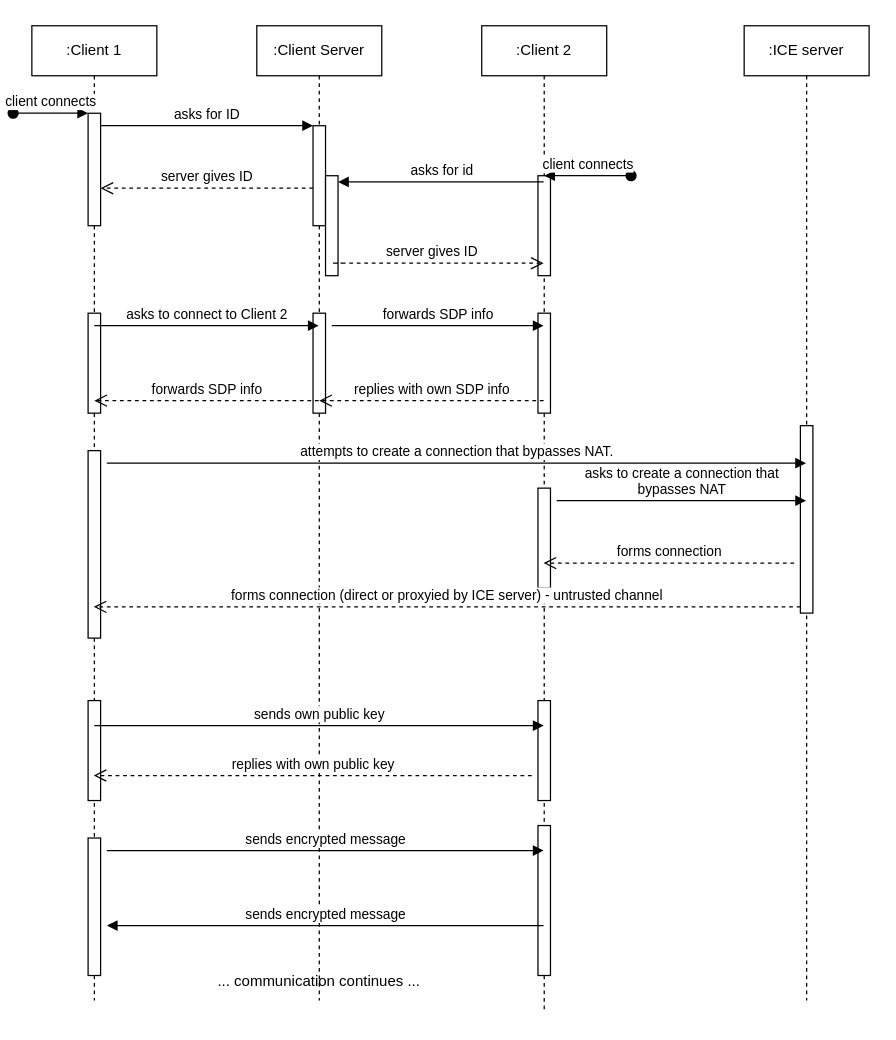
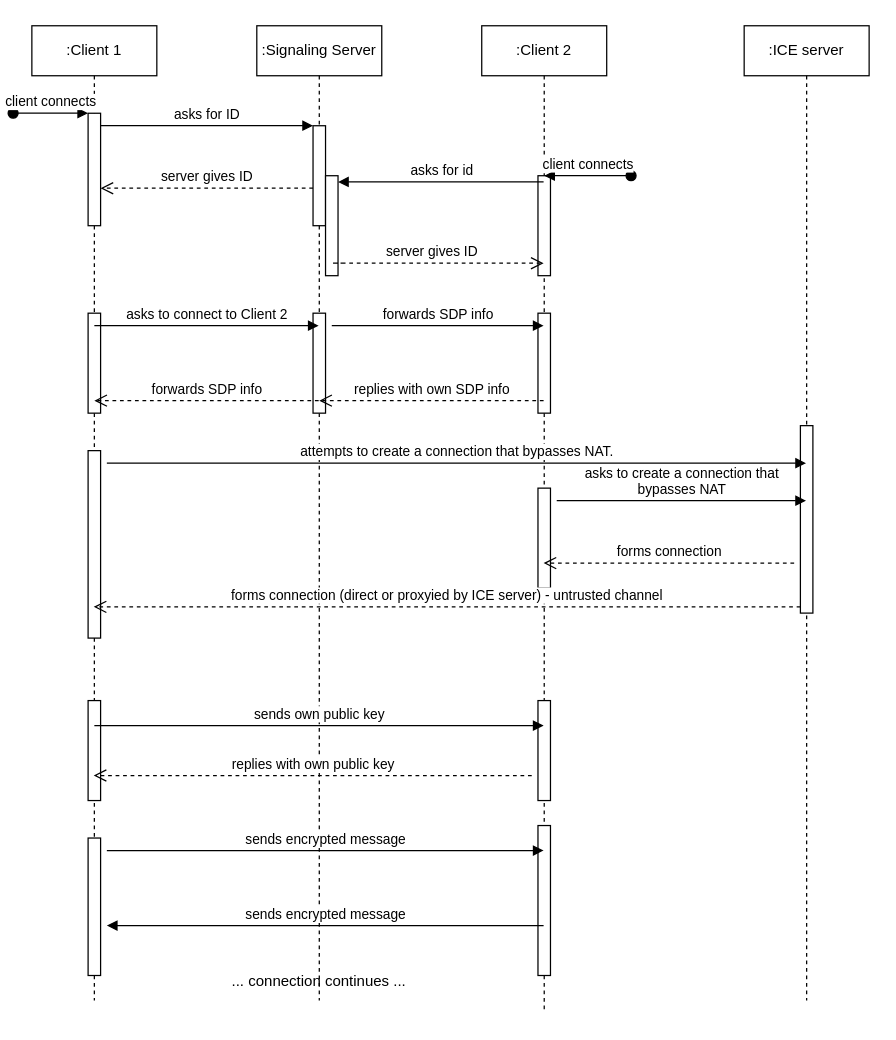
node ":Client Server": label ":Client Server" -> ":Signaling Server"
node "... communication continues ...": label "... communication continues ..." -> "... connection continues ..."
